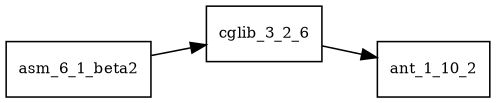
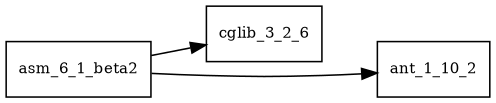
edge "cglib_3_2_6" -> "ant_1_10_2": now "asm_6_1_beta2" -> "ant_1_10_2"
